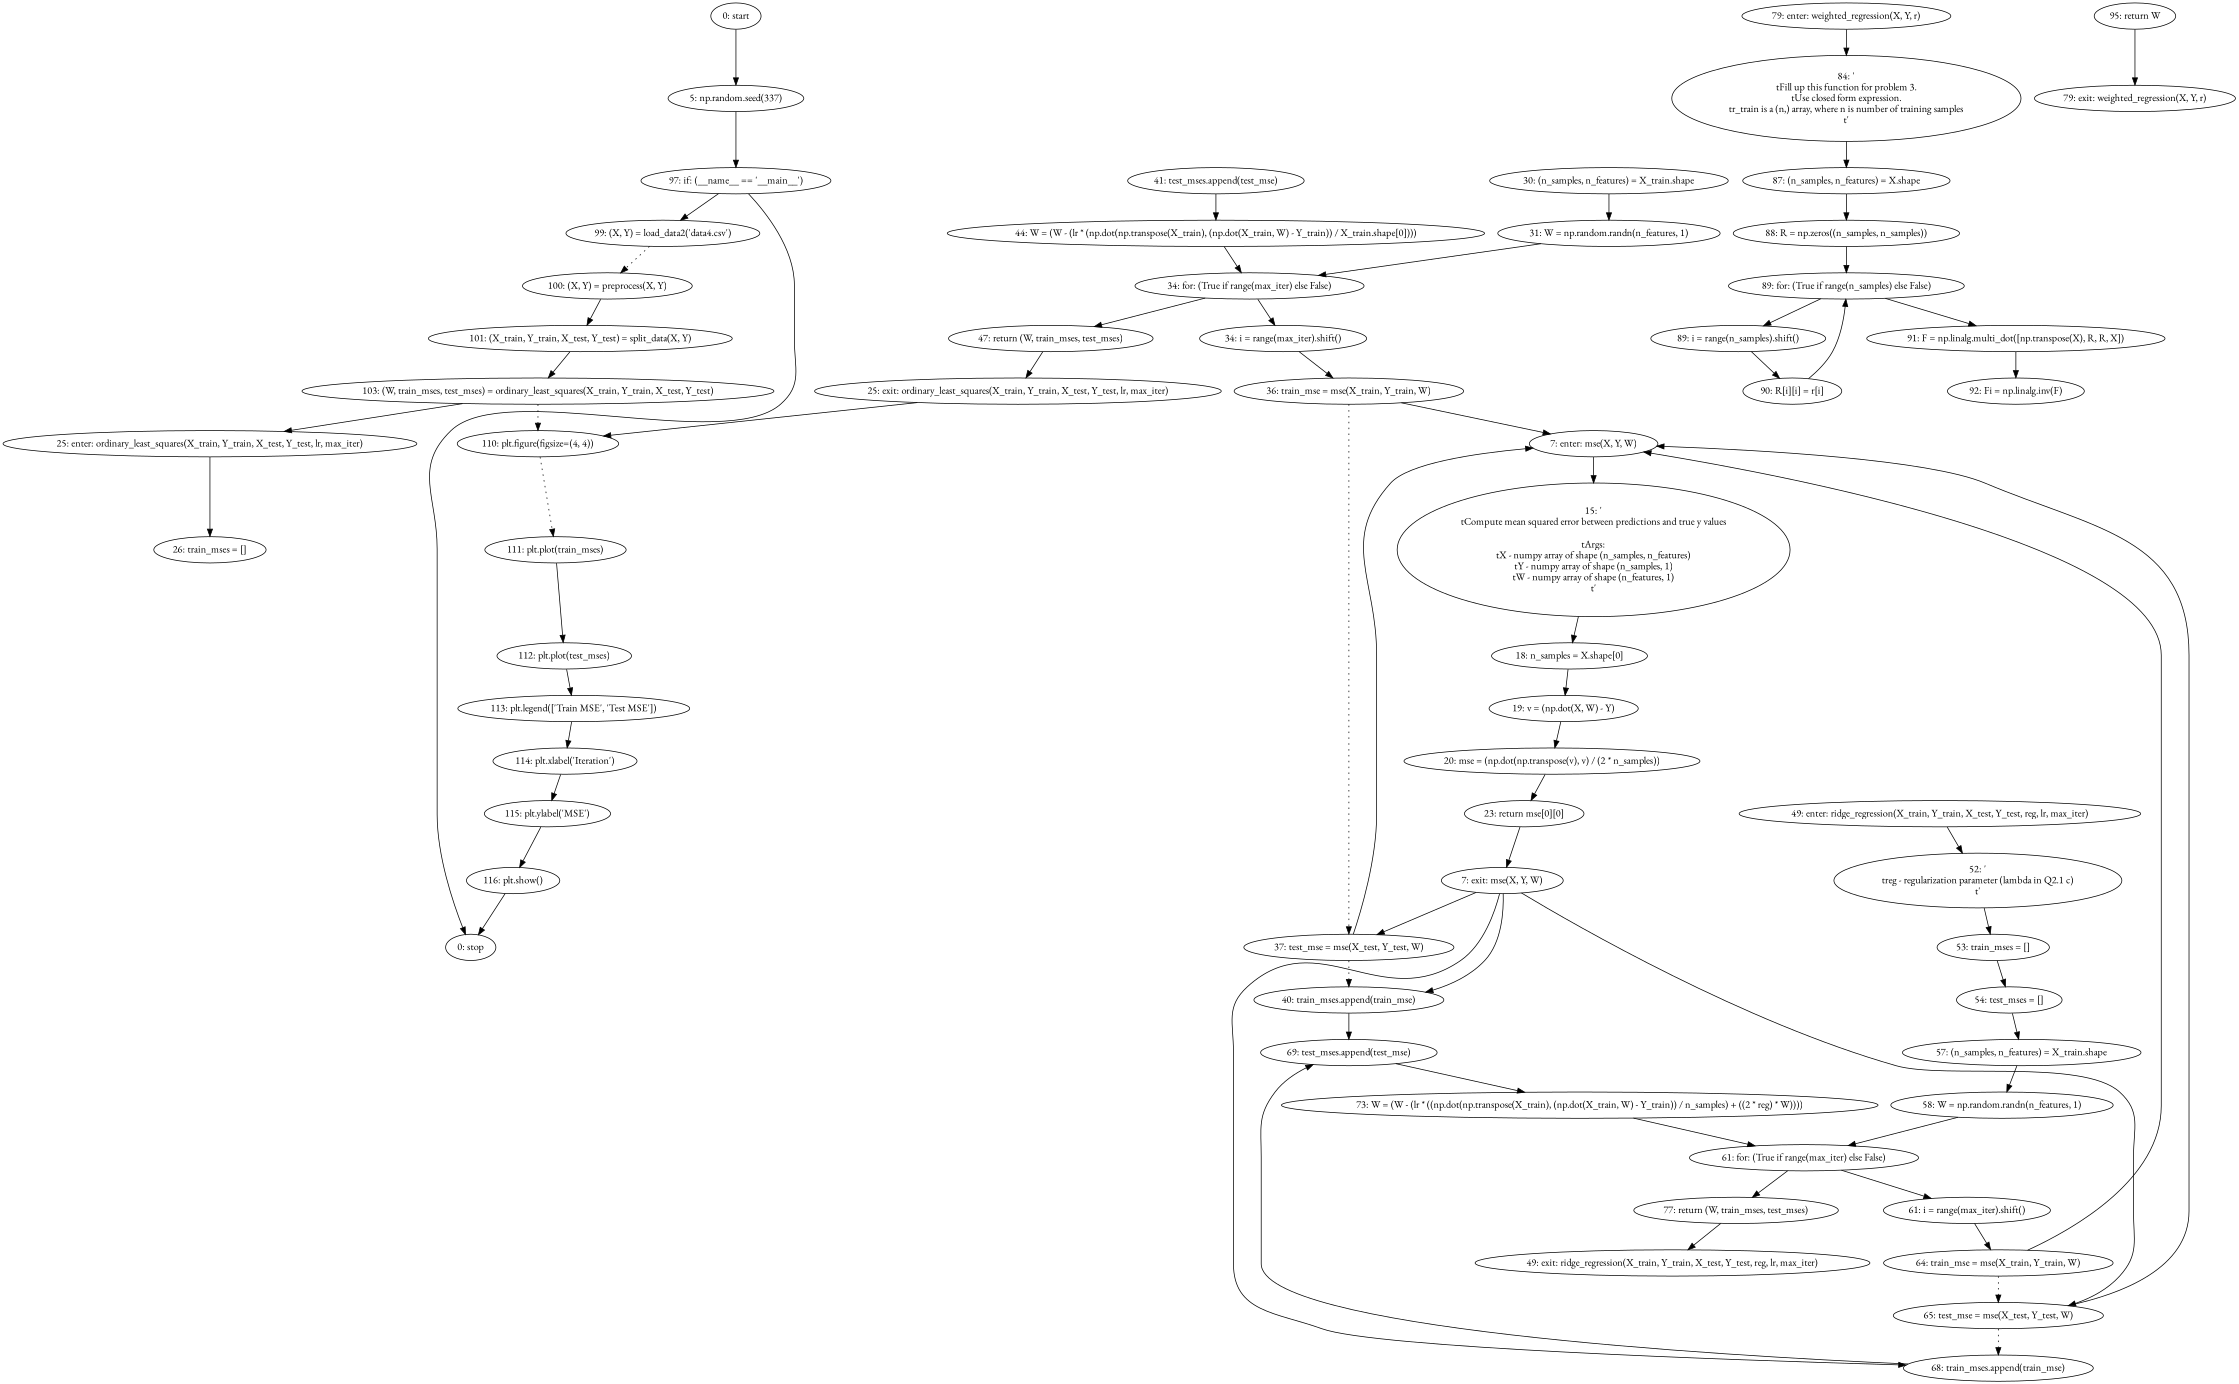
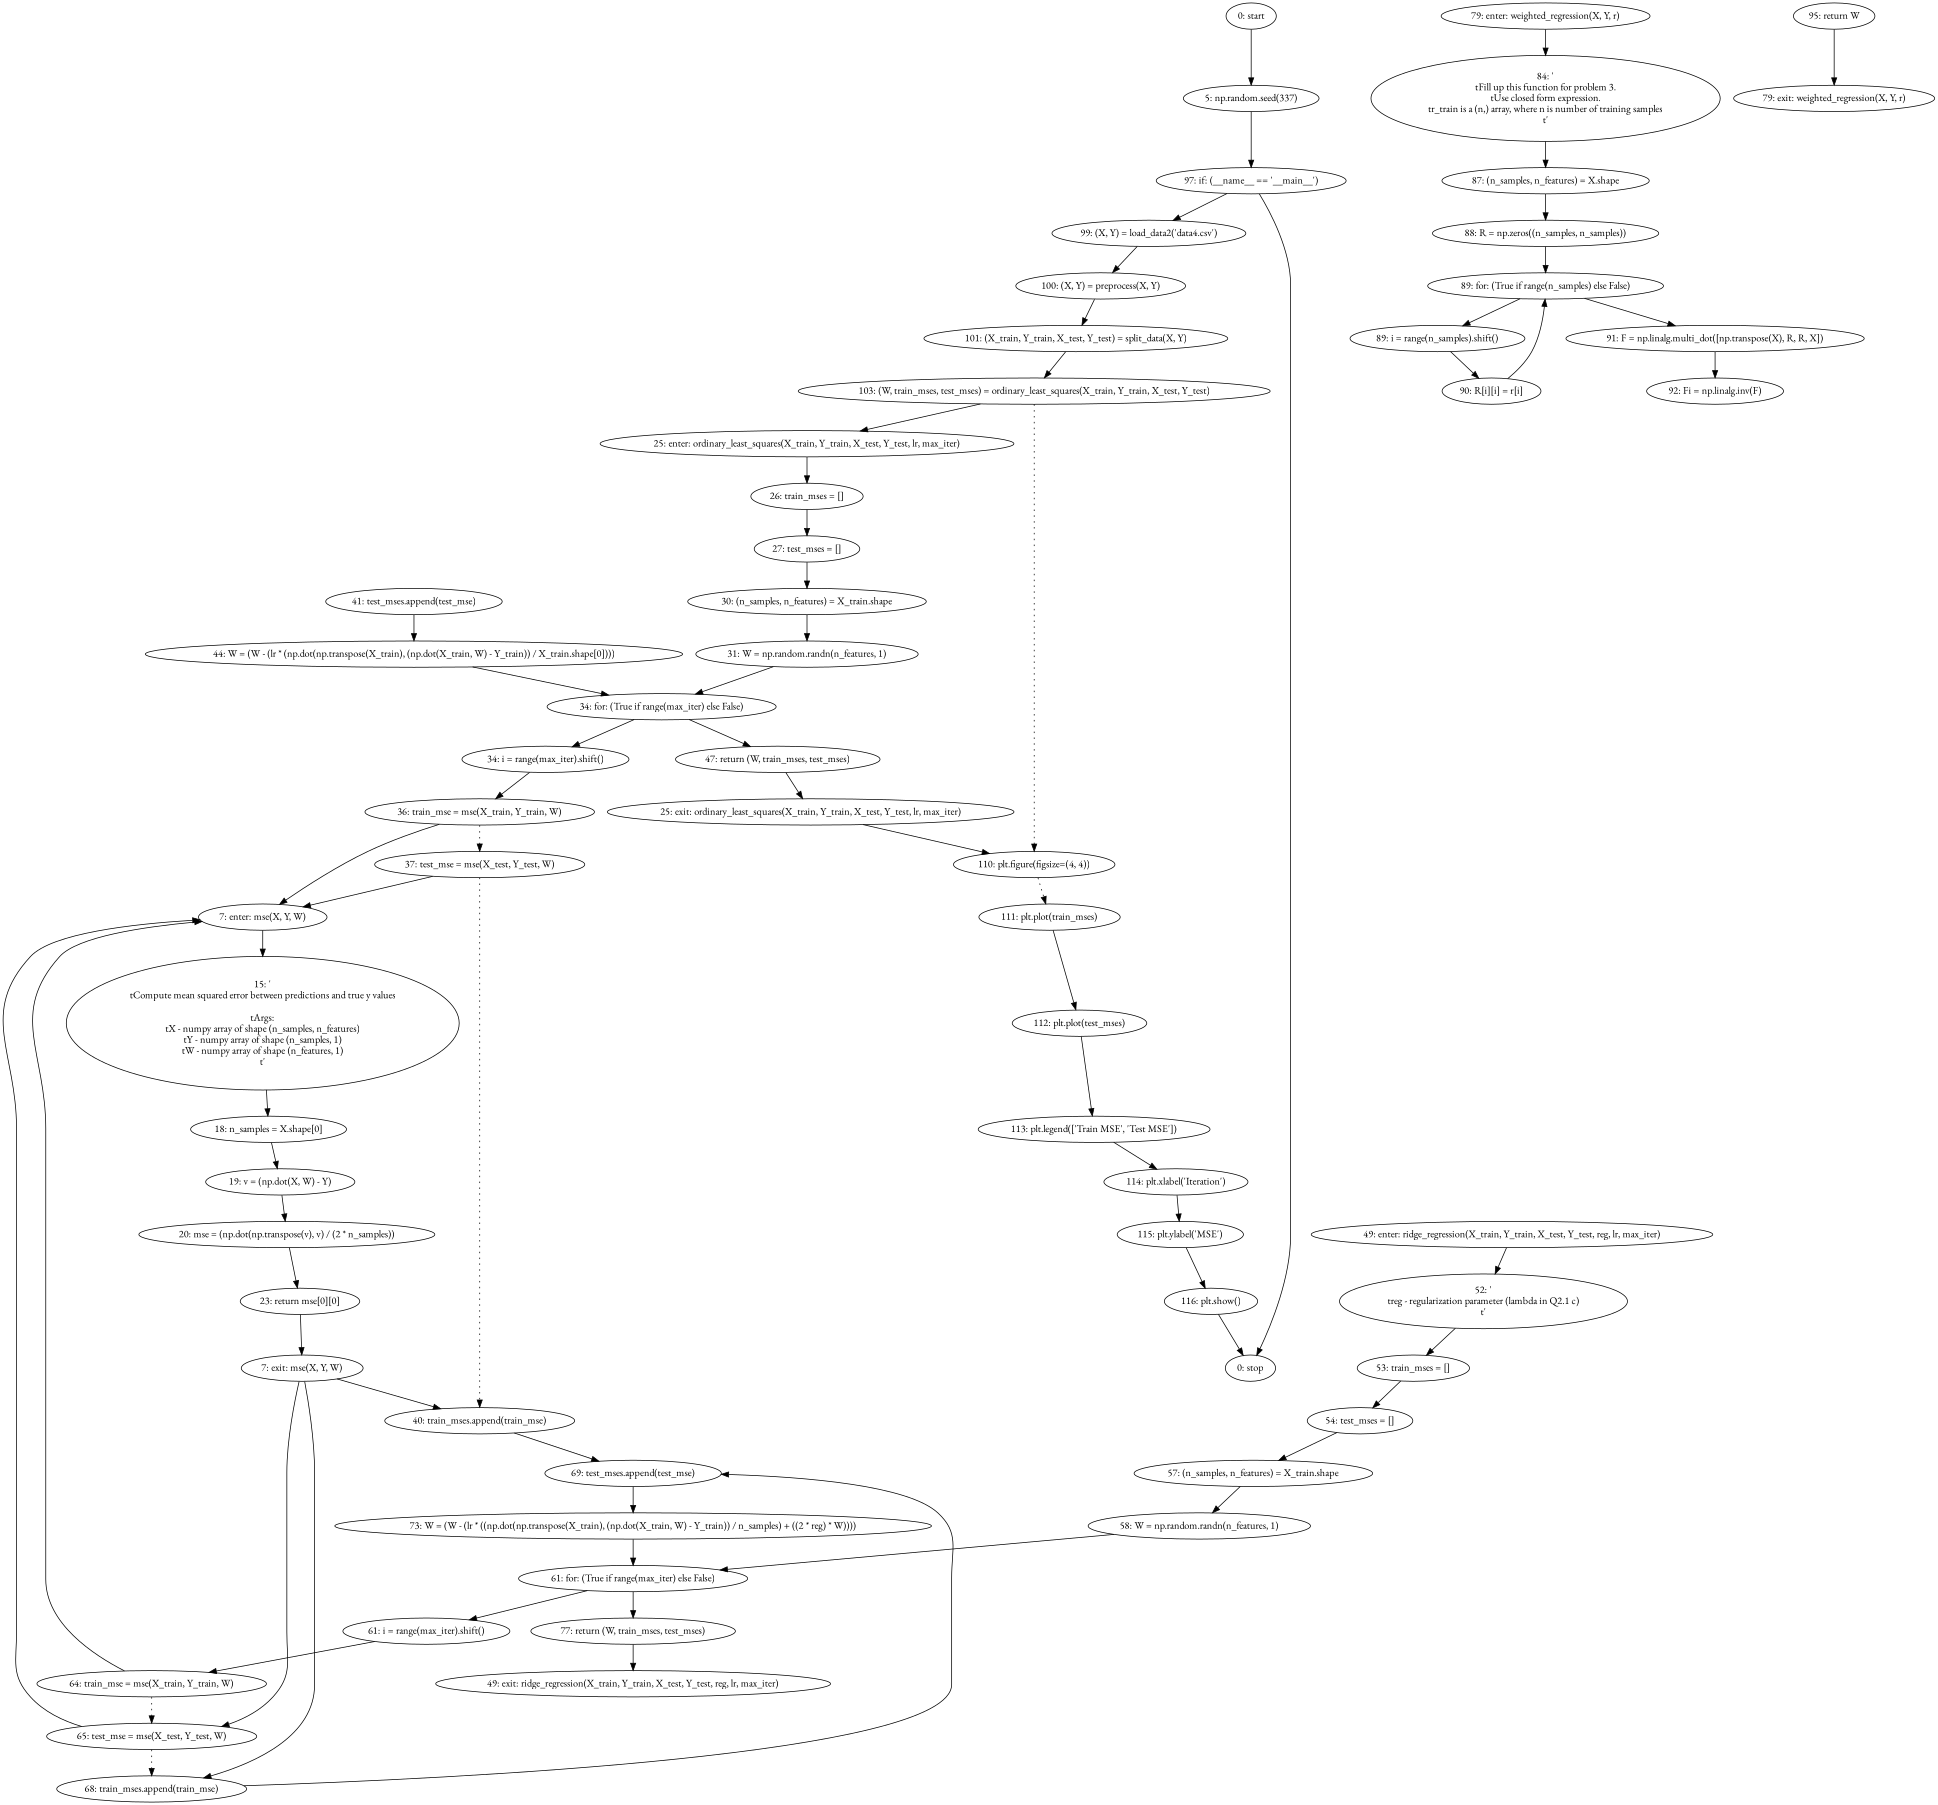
edge "99: (X, Y) = load_data2('data4.csv')" -> "100: (X, Y) = preprocess(X, Y)": style dotted -> solid
node "27: test_mses = []": added
edge "7: exit: mse(X, Y, W)" -> "37: test_mse = mse(X_test, Y_test, W)": removed
